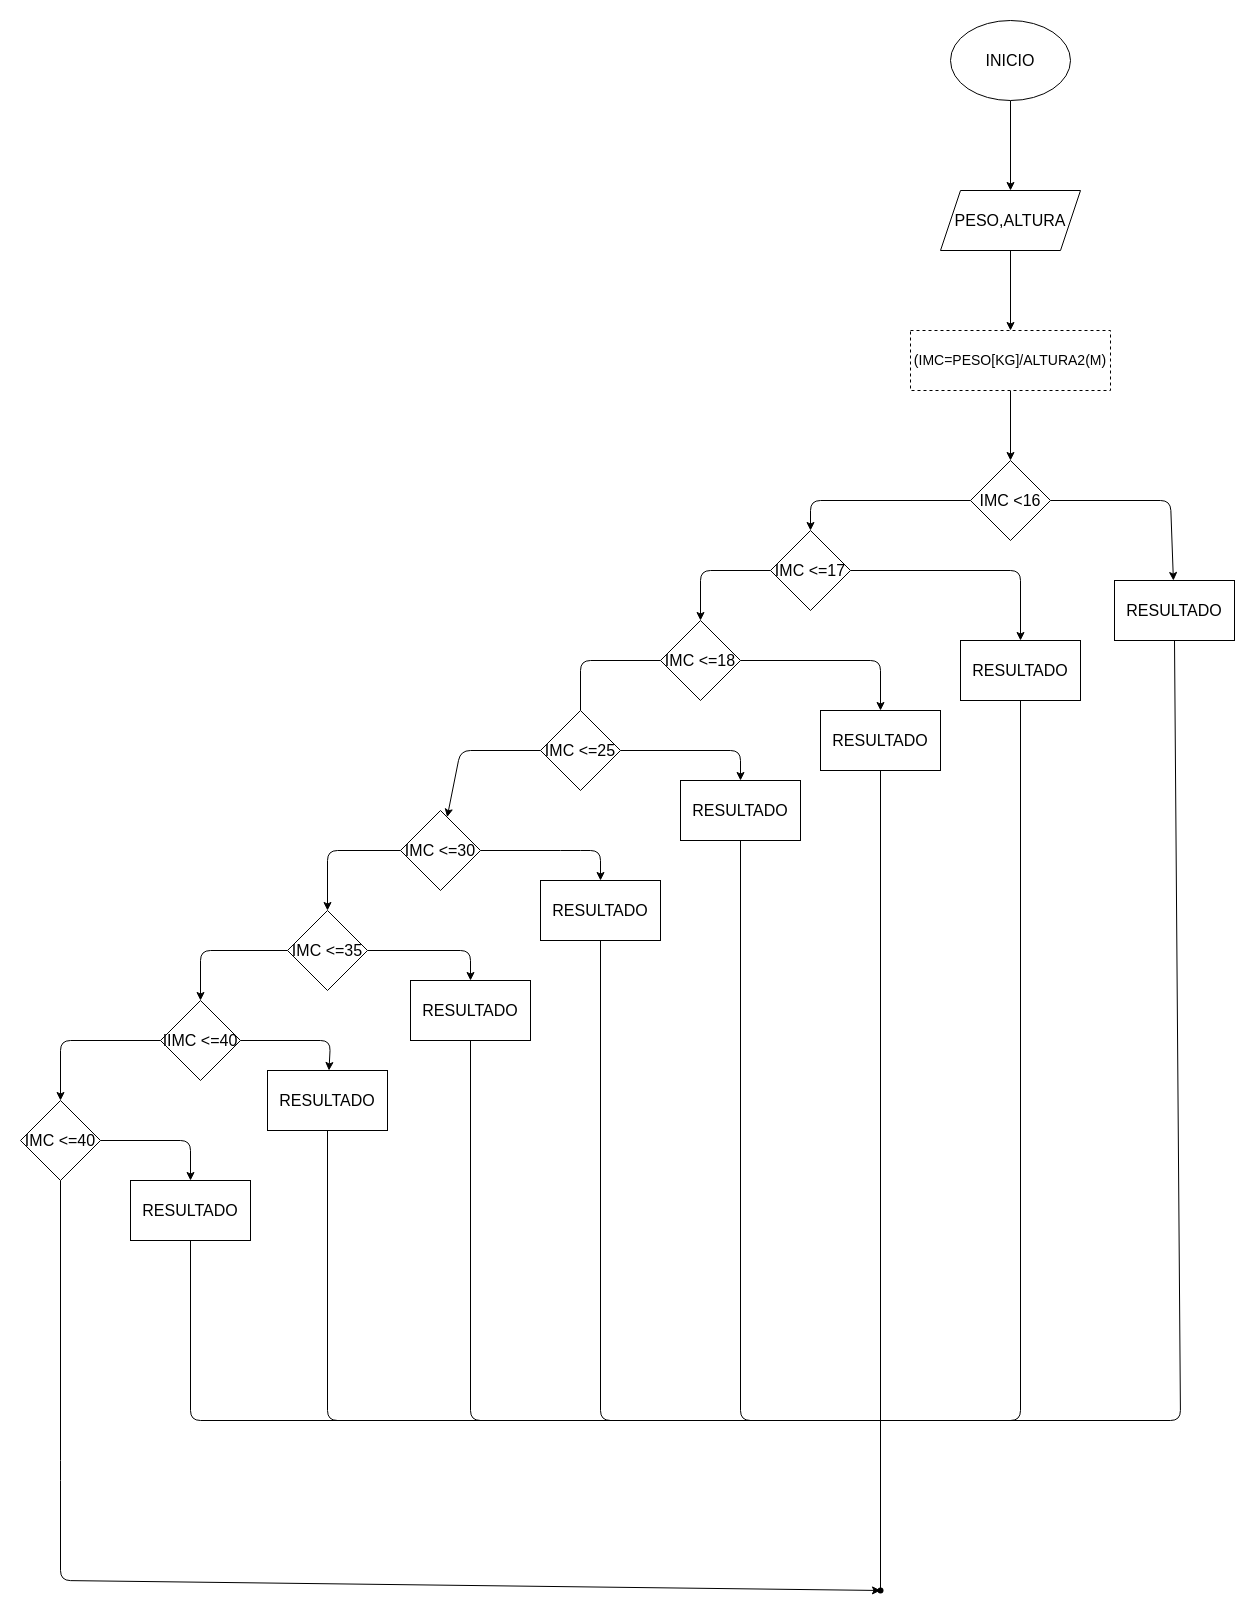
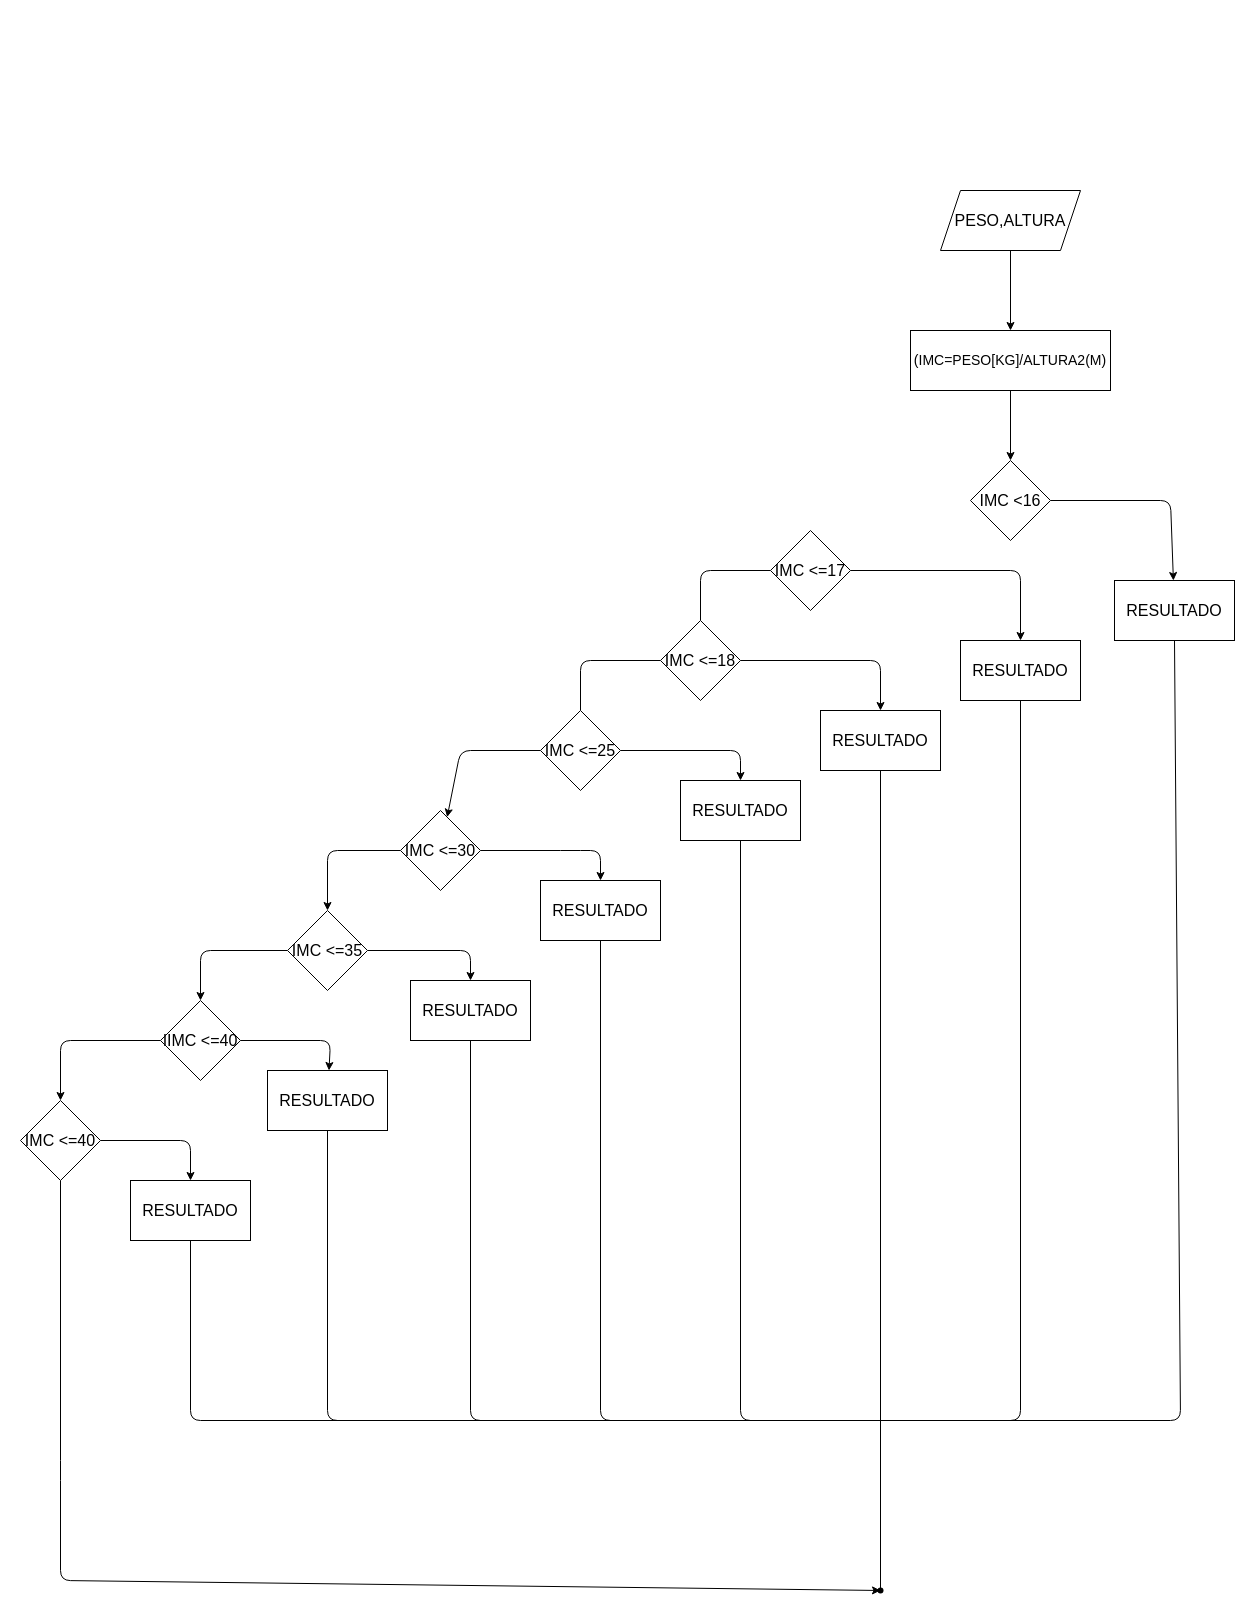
node "INICIO": removed
edge "INICIO" -> "PESO,ALTURA": removed
node "(IMC=PESO[KG]/ALTURA2(M)": style dashed -> solid
edge "IMC <16" -> "IMC <=17": removed
edge "IMC <=17" -> "IMC <=18": arrowhead classic -> none
